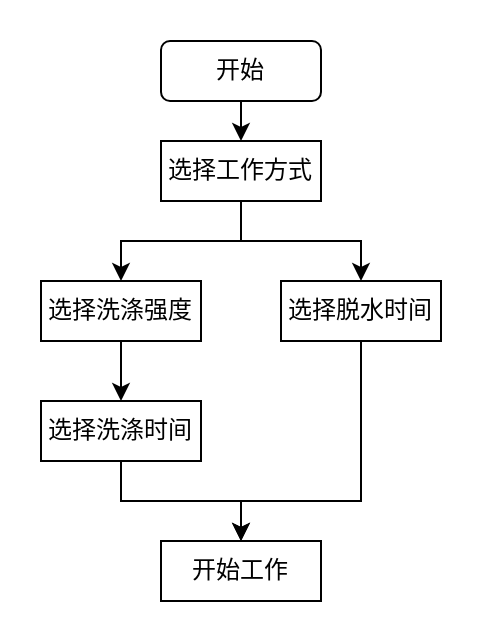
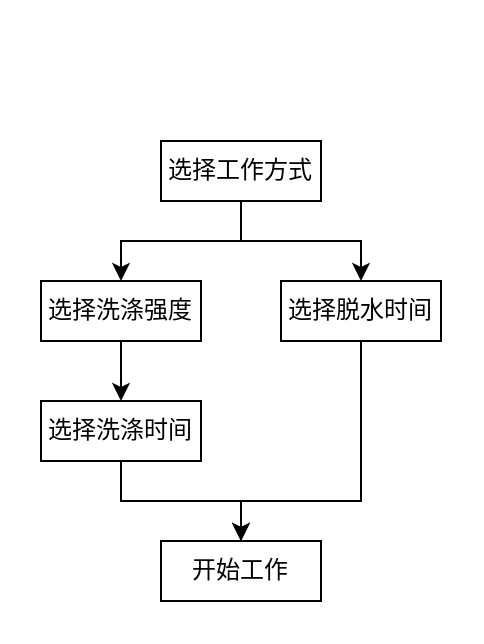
node "开始": removed
edge "开始" -> "选择工作方式": removed
